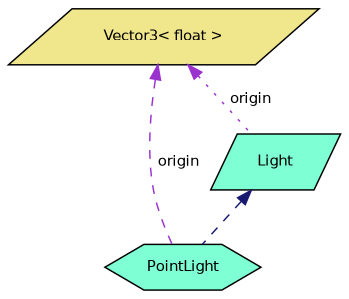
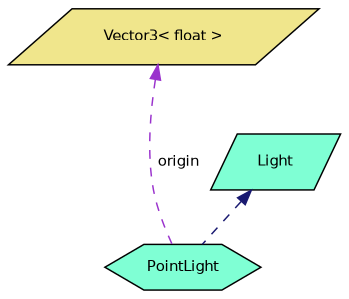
edge "Light" -> "Vector3< float >": removed, label "origin"
